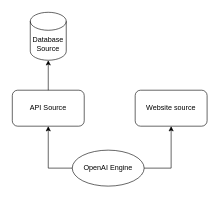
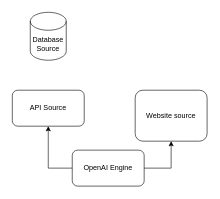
edge "API Source" -> "Database Source": removed
node "Website source": size 72x36 -> 72x51
node "OpenAI Engine": shape ellipse -> rounded rectangle
